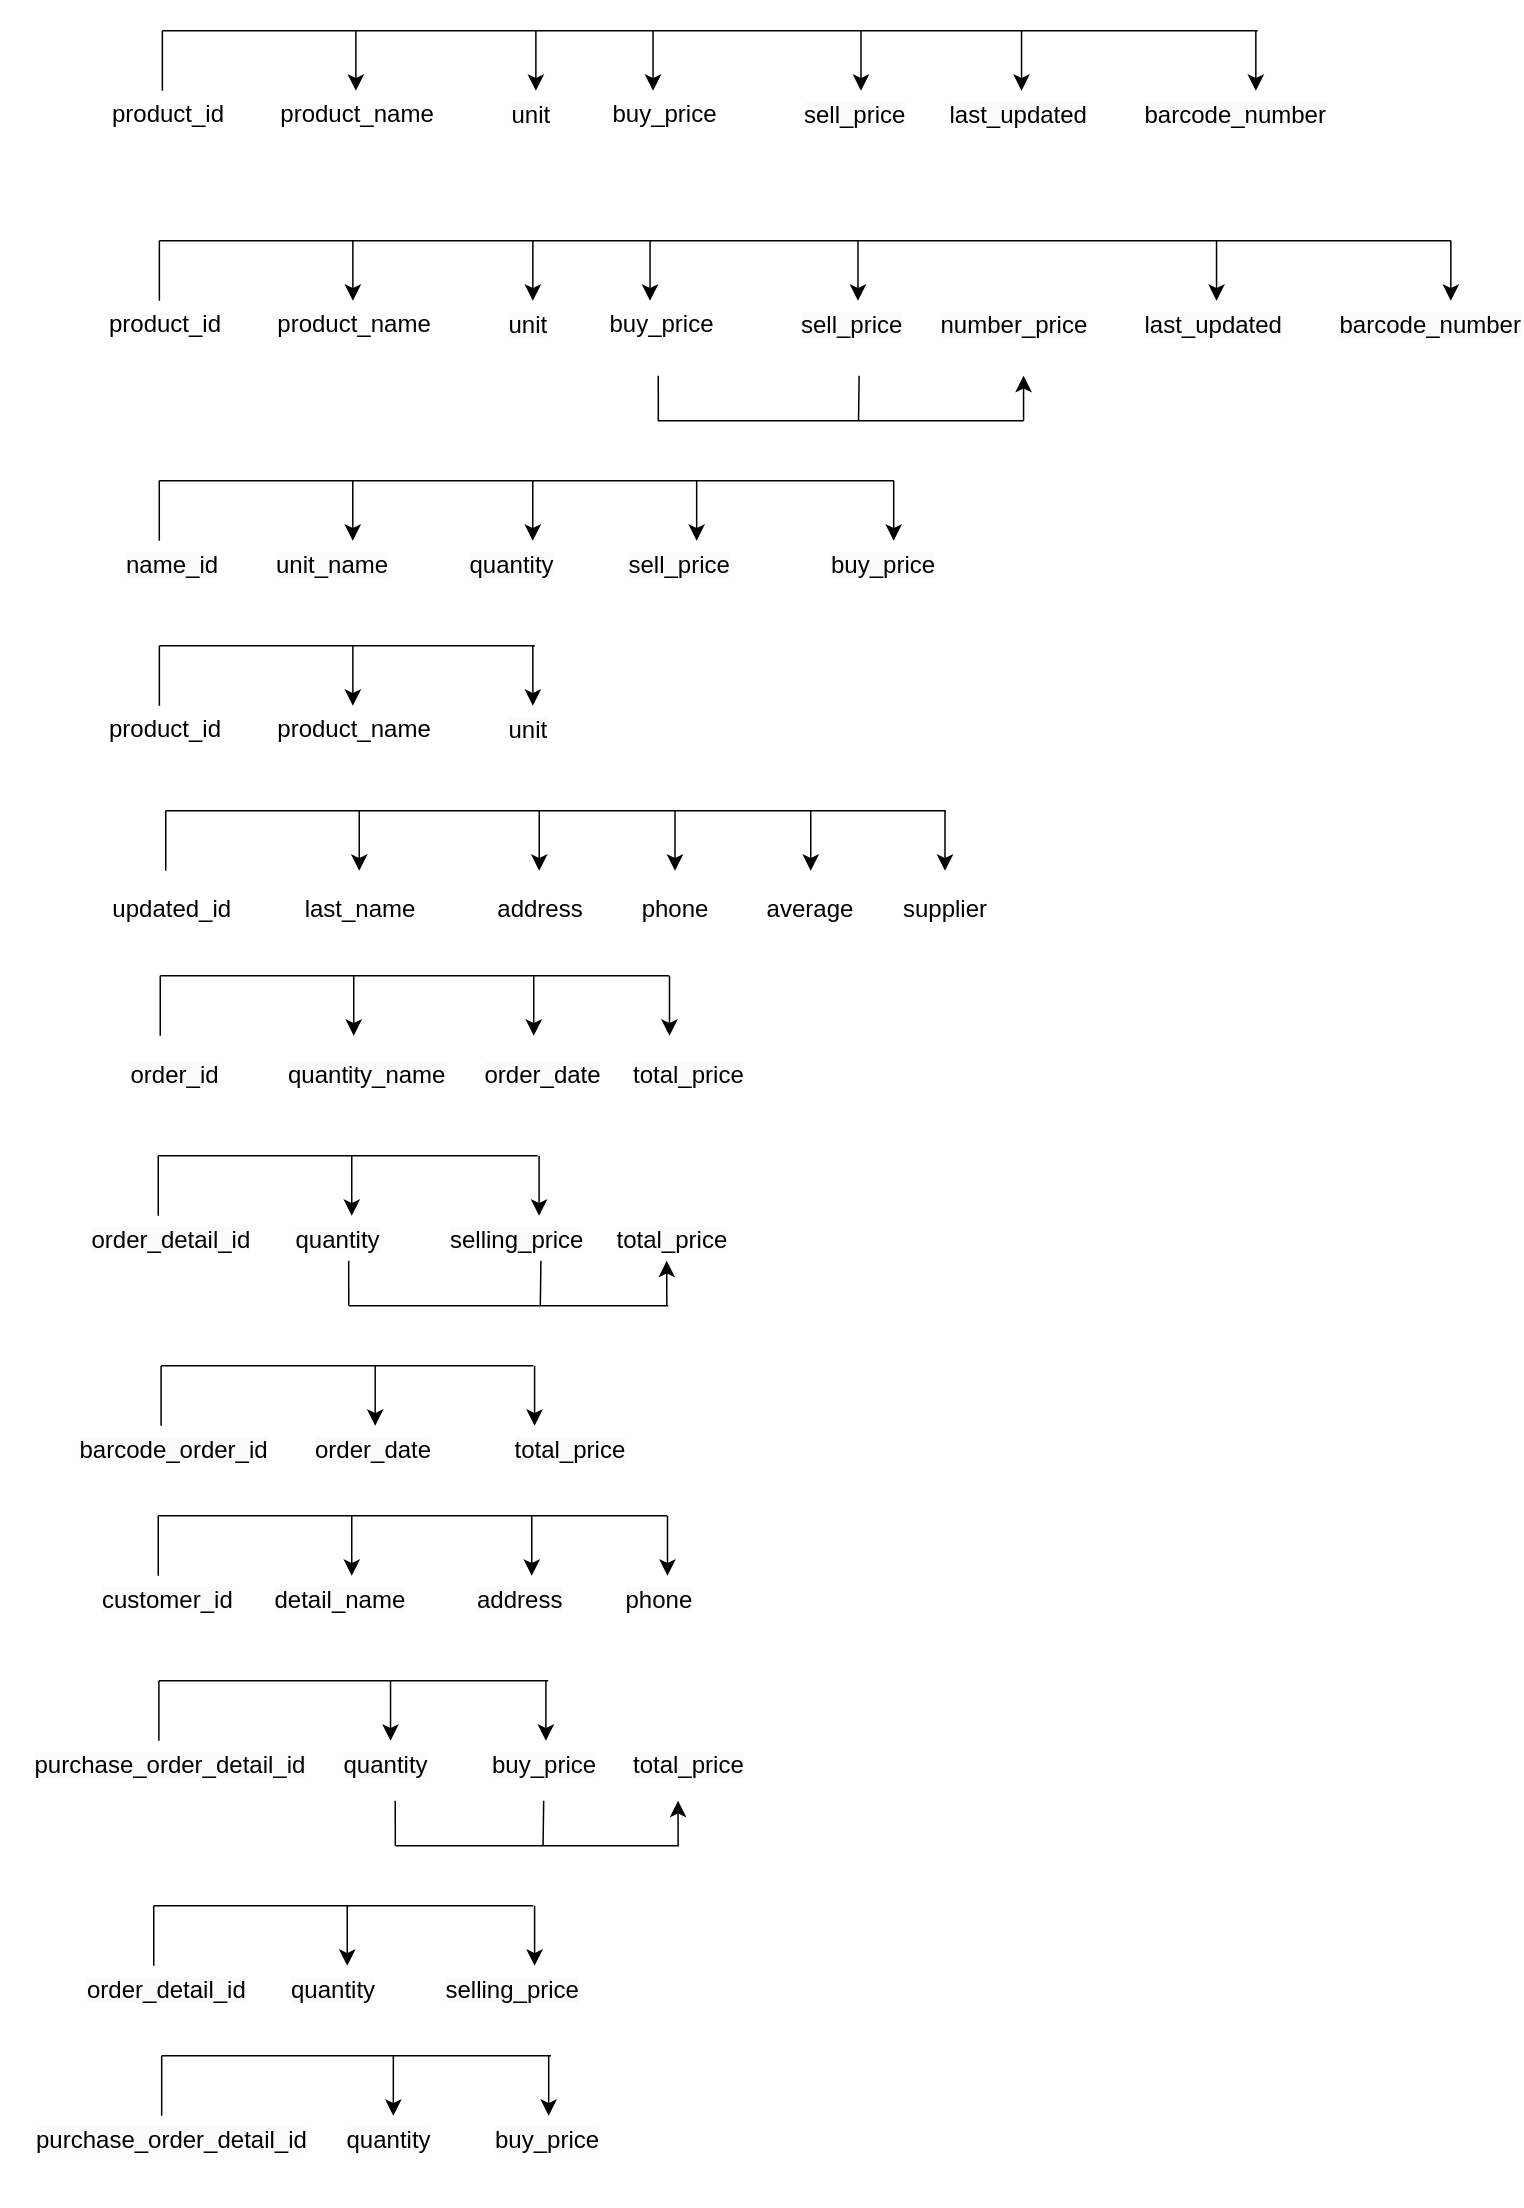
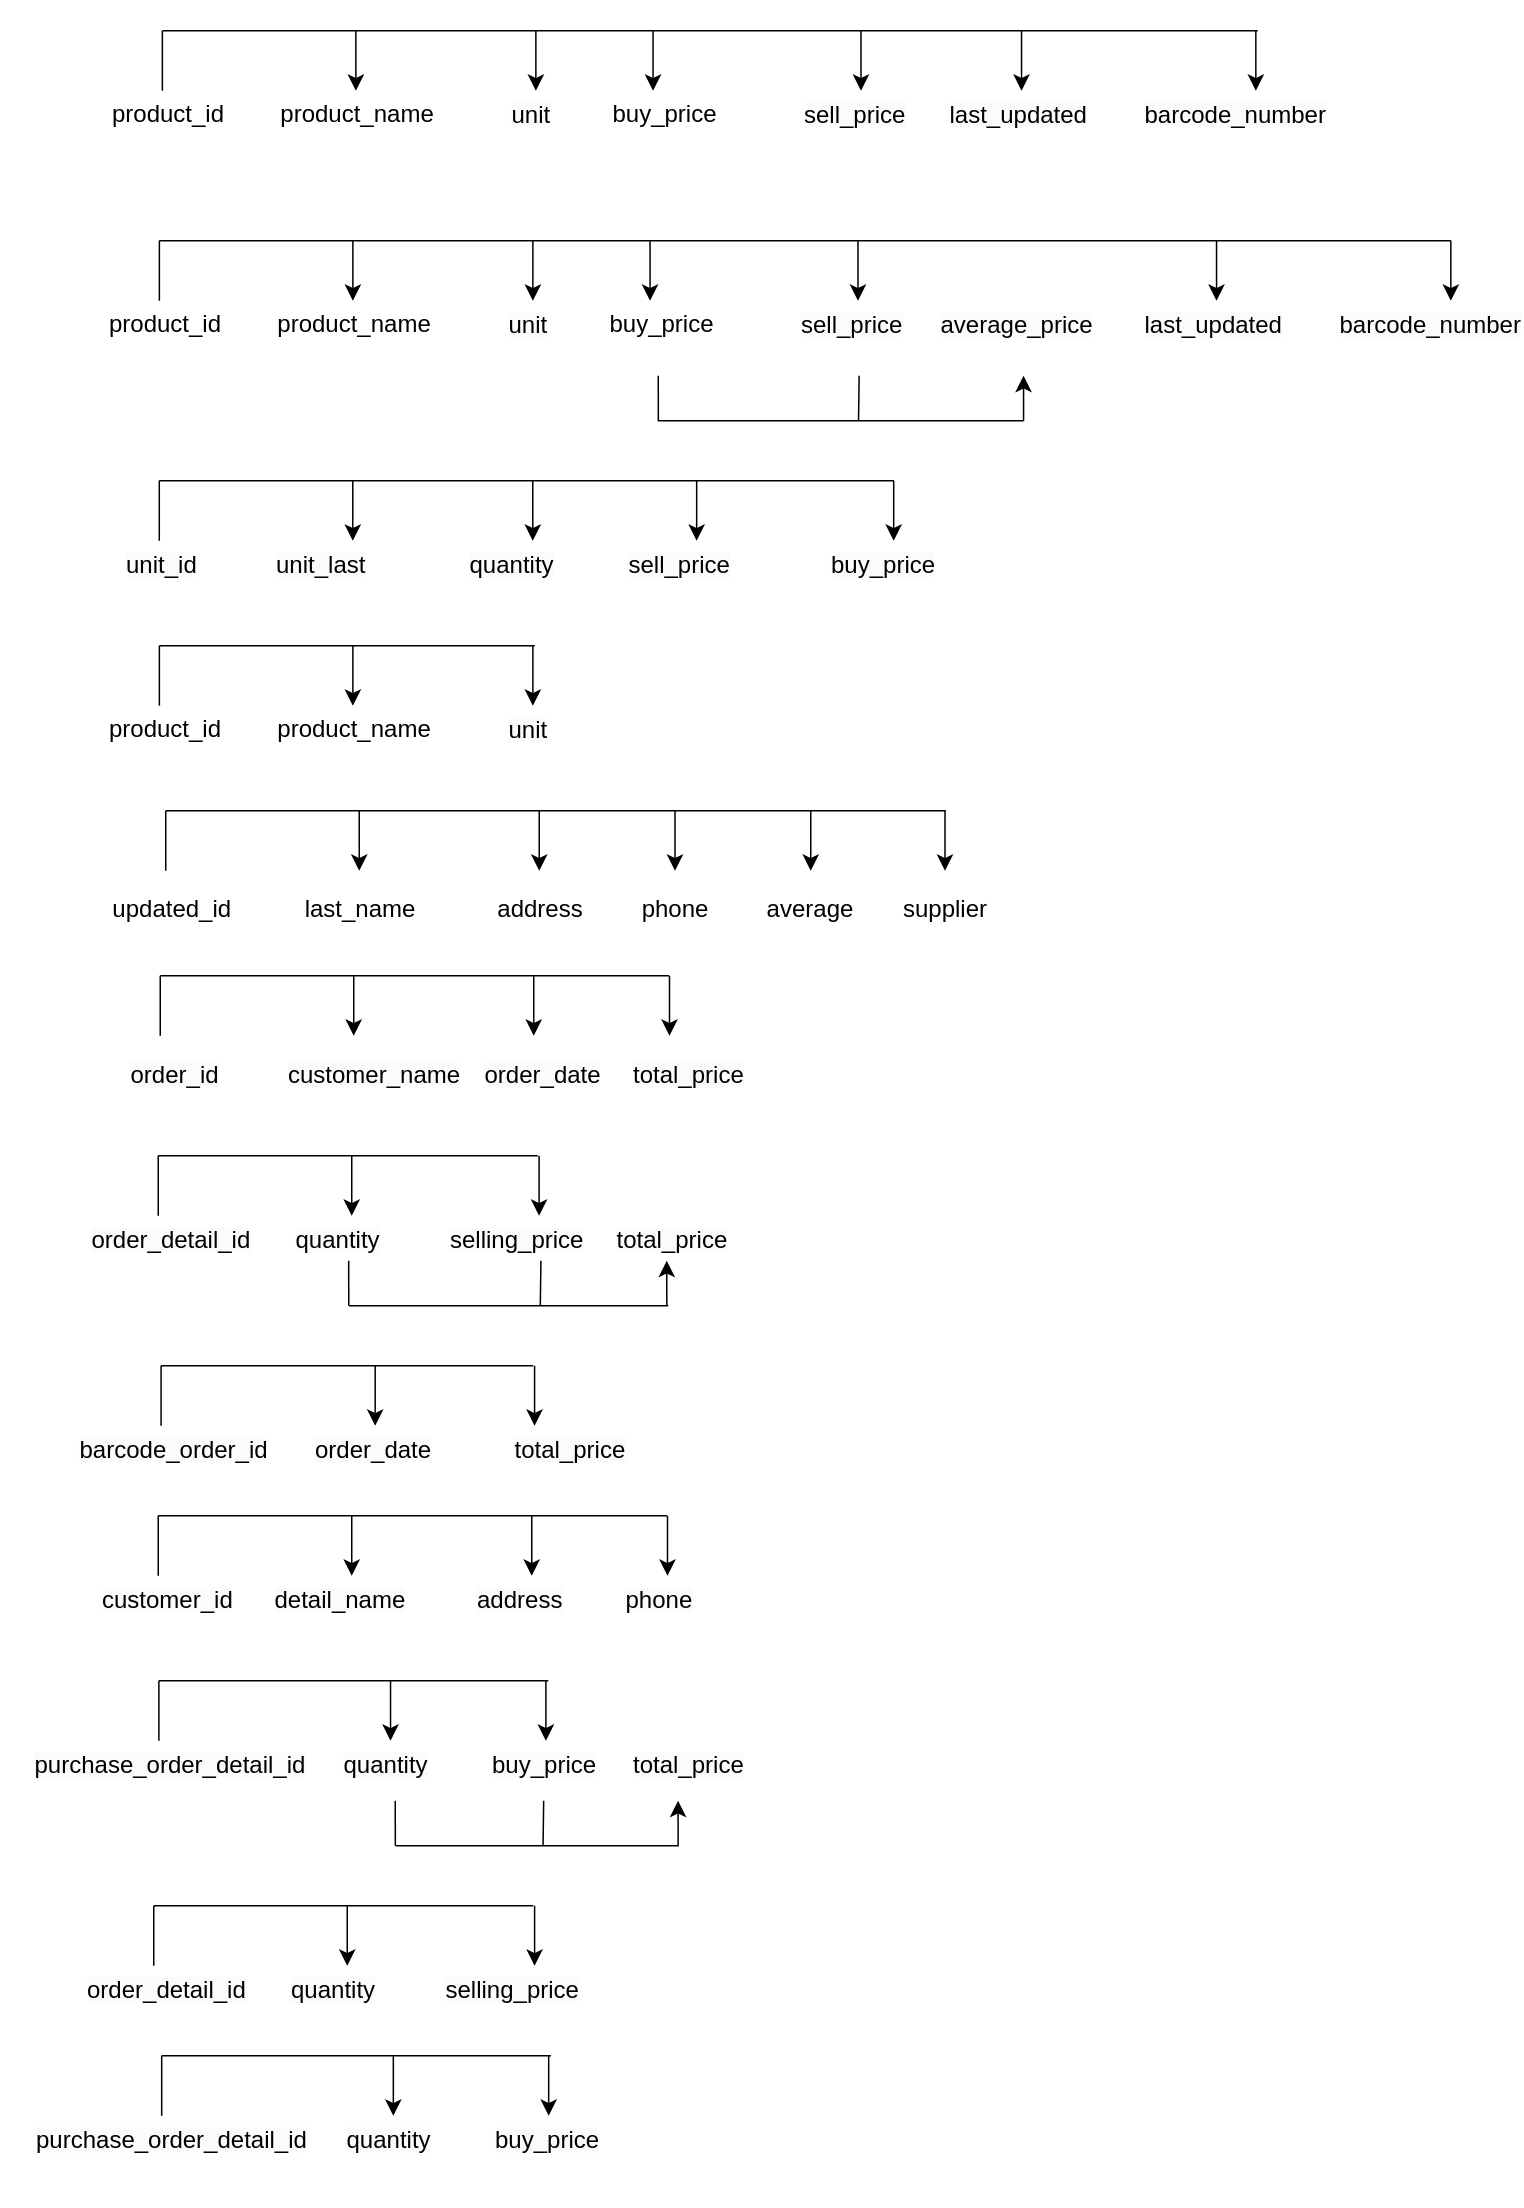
node "number_price": label "number_price" -> "average_price"
node "name_id": label "name_id" -> "unit_id"
node "unit_name": label "unit_name" -> "unit_last"
node "quantity_name": label "quantity_name" -> "customer_name"
